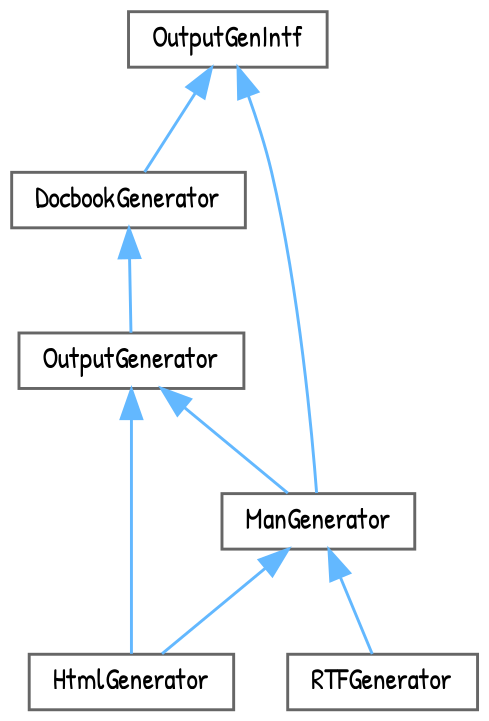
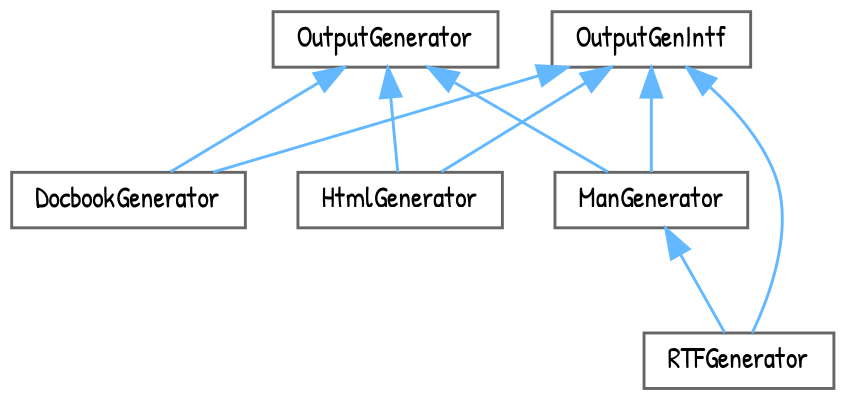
edge "RTFGenerator" -> "OutputGenIntf": added
edge "OutputGenerator" -> "DocbookGenerator": reversed
edge "HtmlGenerator" -> "ManGenerator": now "HtmlGenerator" -> "OutputGenIntf"
